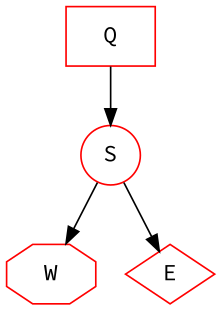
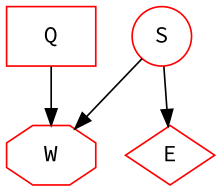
edge "Q" -> "S": now "Q" -> "W"
